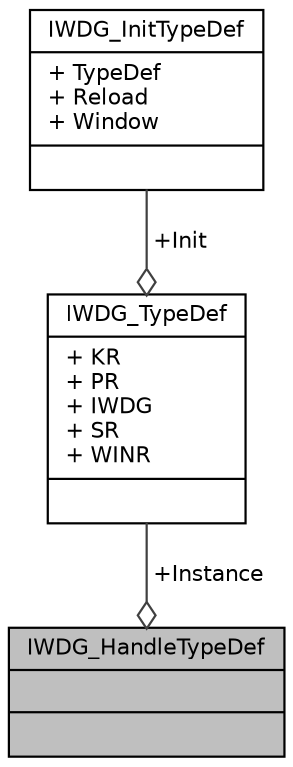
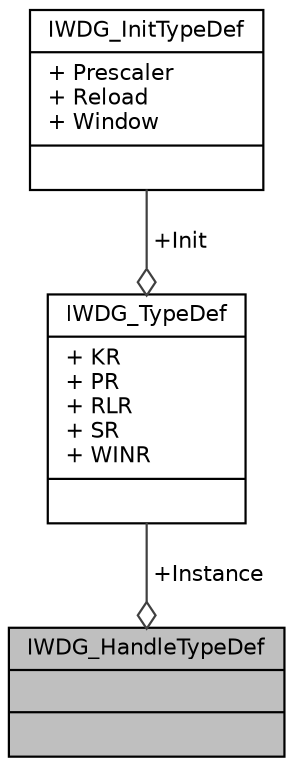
node "IWDG_InitTypeDef": text "+ TypeDef" -> "+ Prescaler"
node "IWDG_TypeDef": text "+ IWDG" -> "+ RLR"
